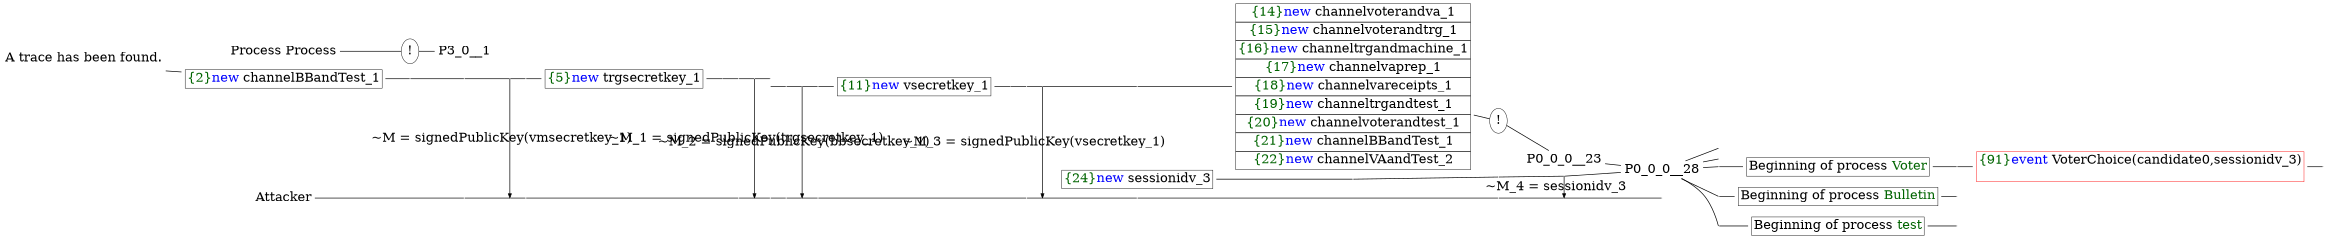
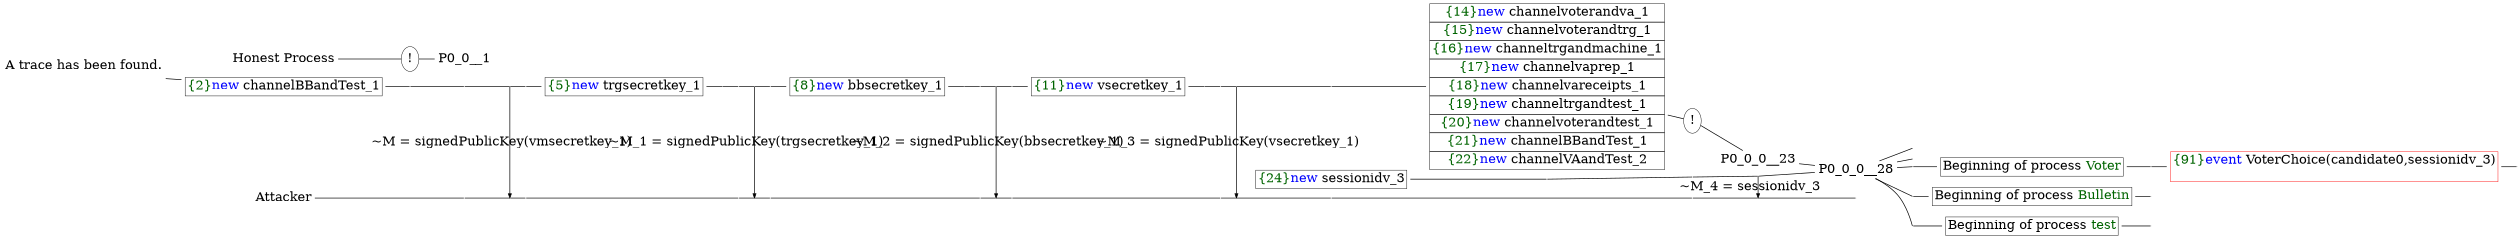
node "Process Process": label "Process Process" -> "Honest Process"
node "P3_0__1": label "P3_0__1" -> "P0_0__1"
node "{8}": added
